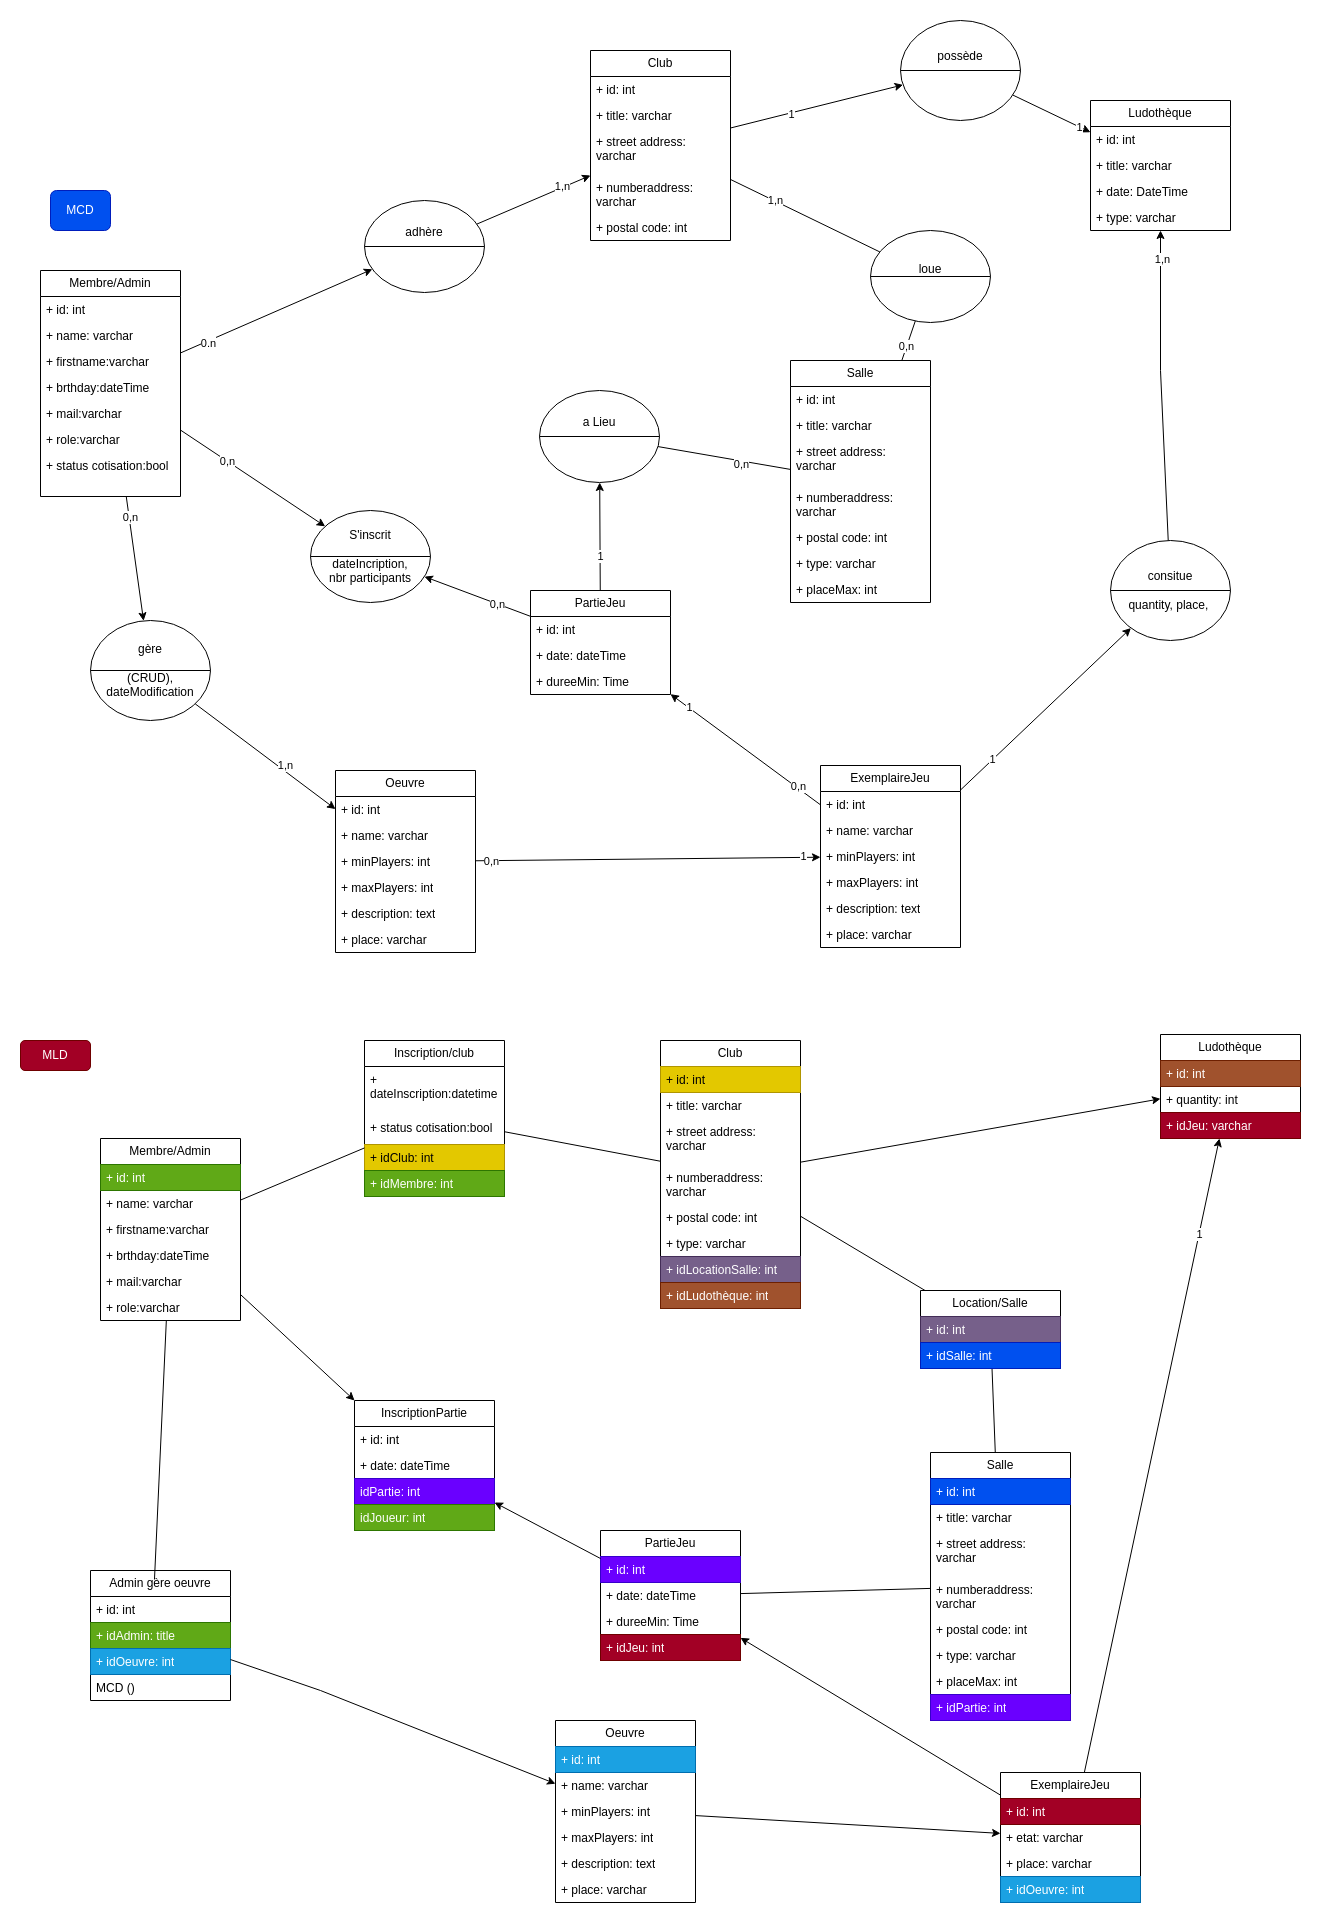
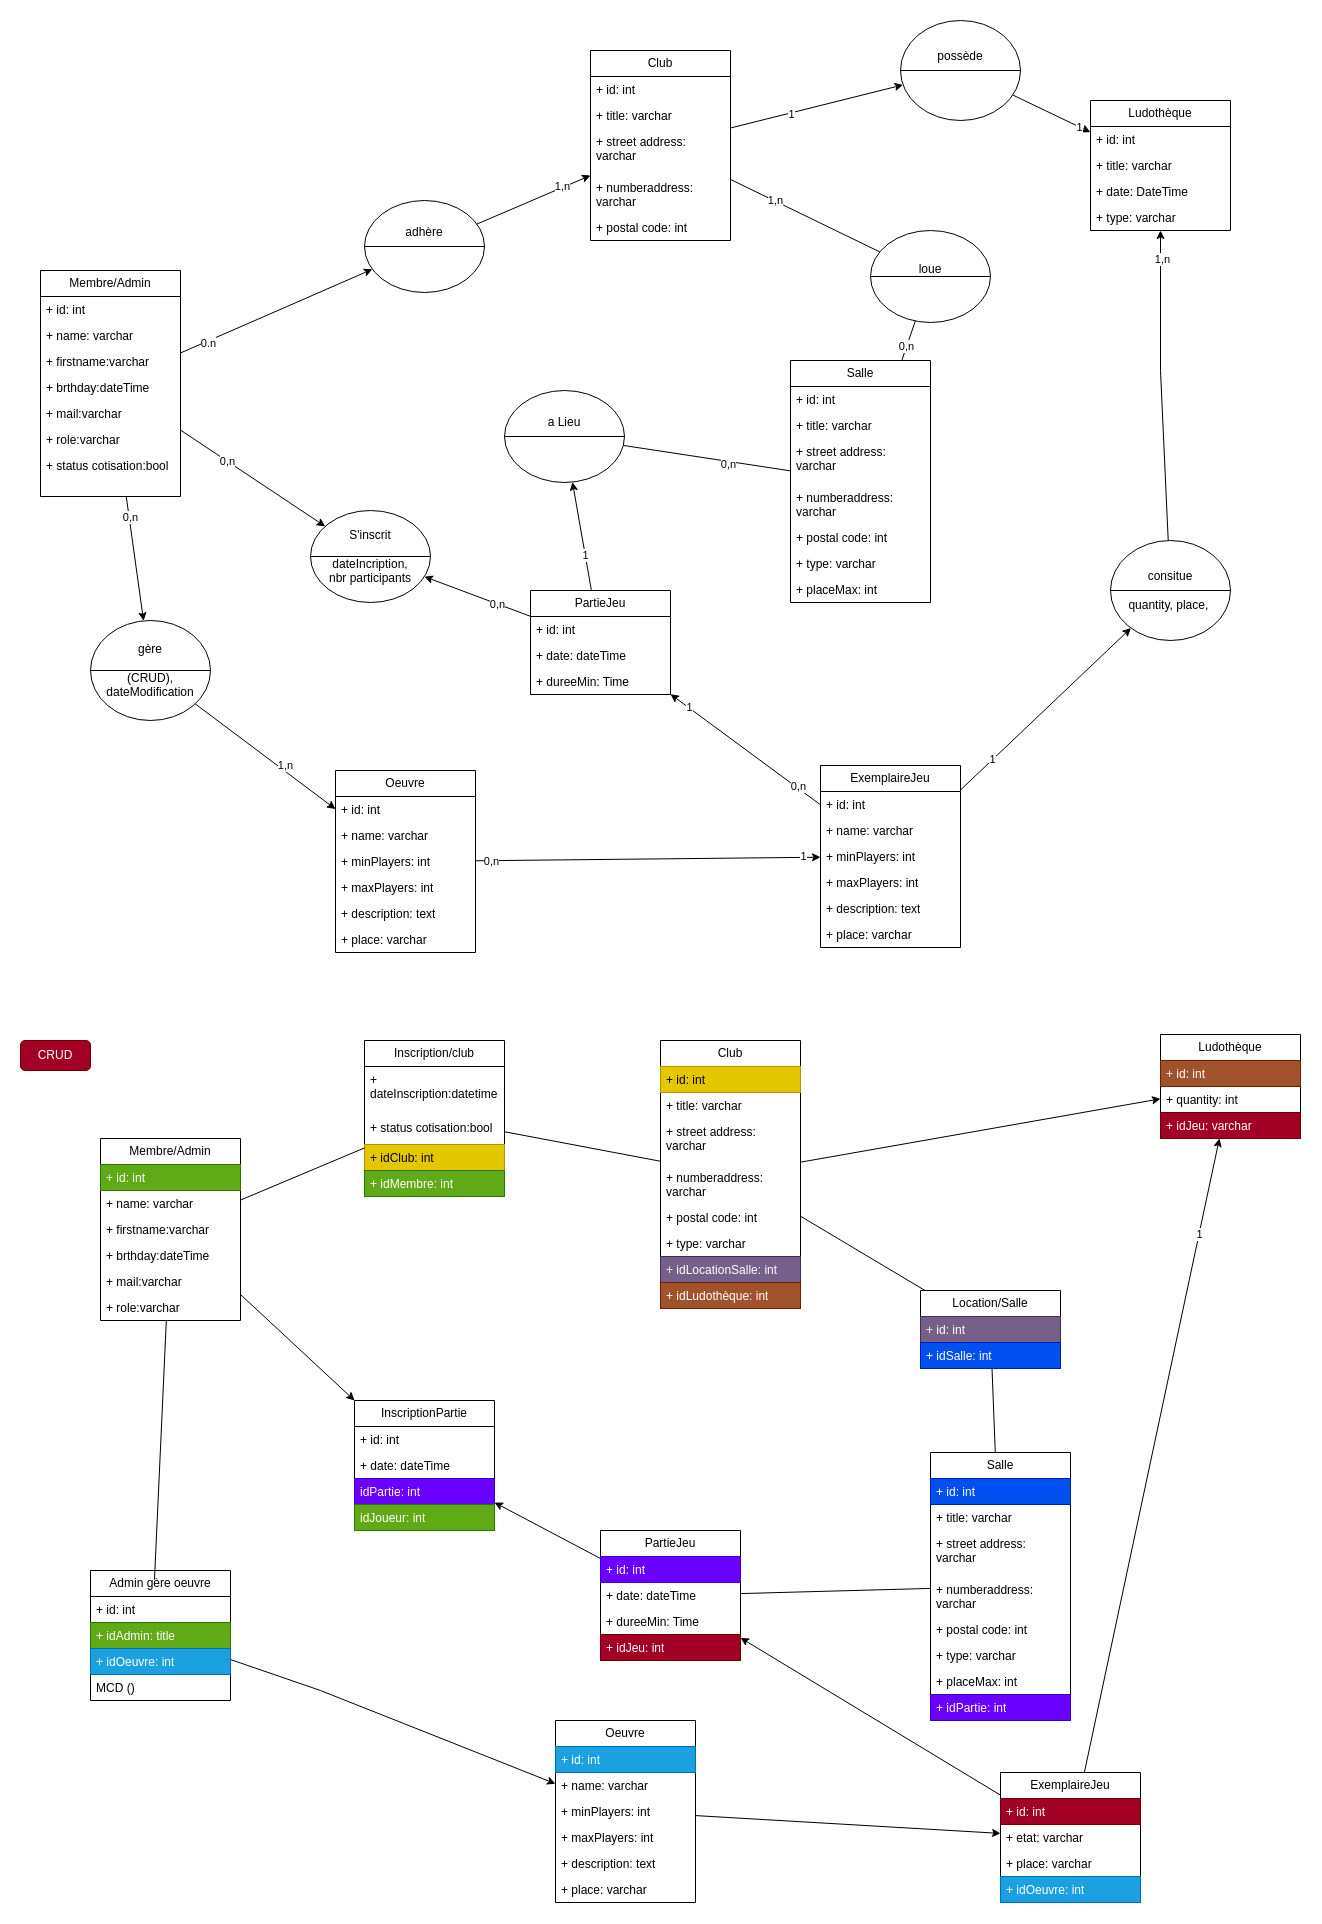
node "MCD": removed
node "a Lieu": moved (600, 437) -> (565, 437)
node "MLD": label "MLD" -> "CRUD"
